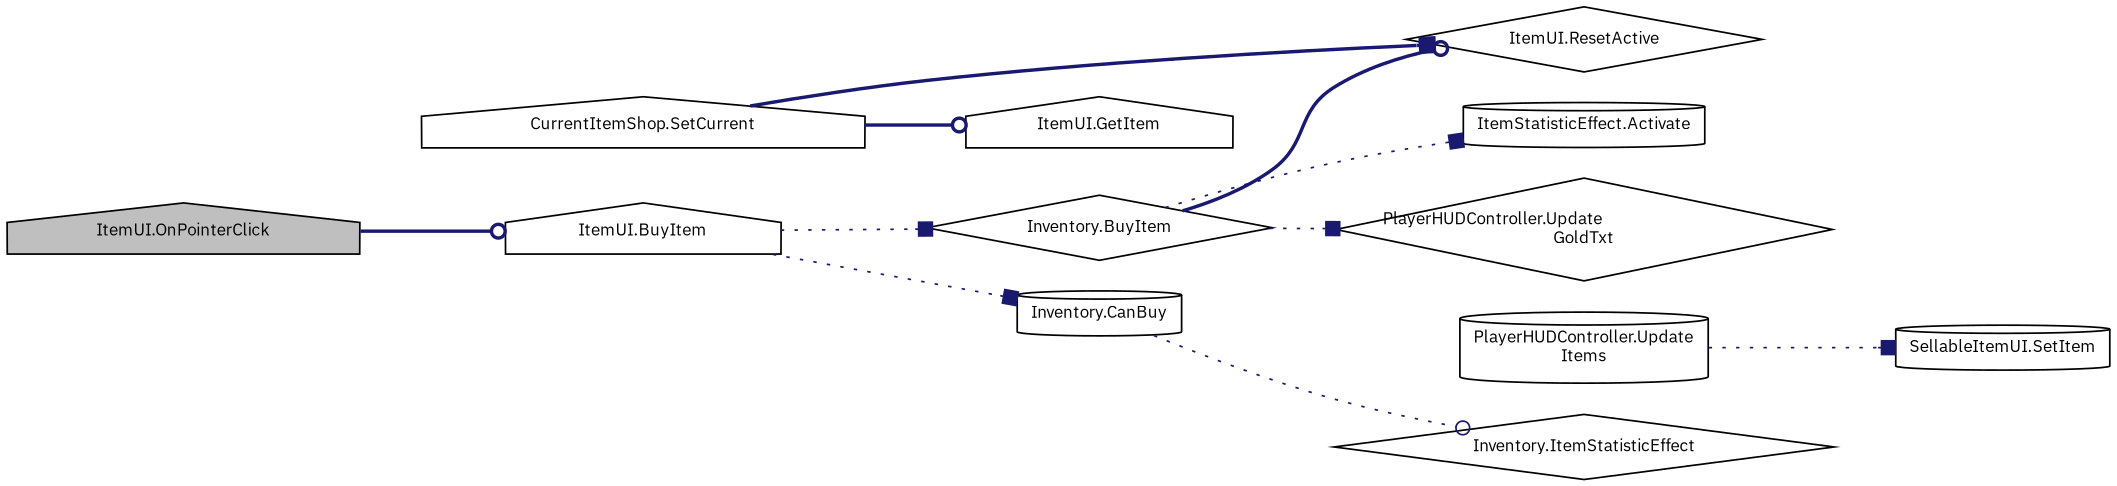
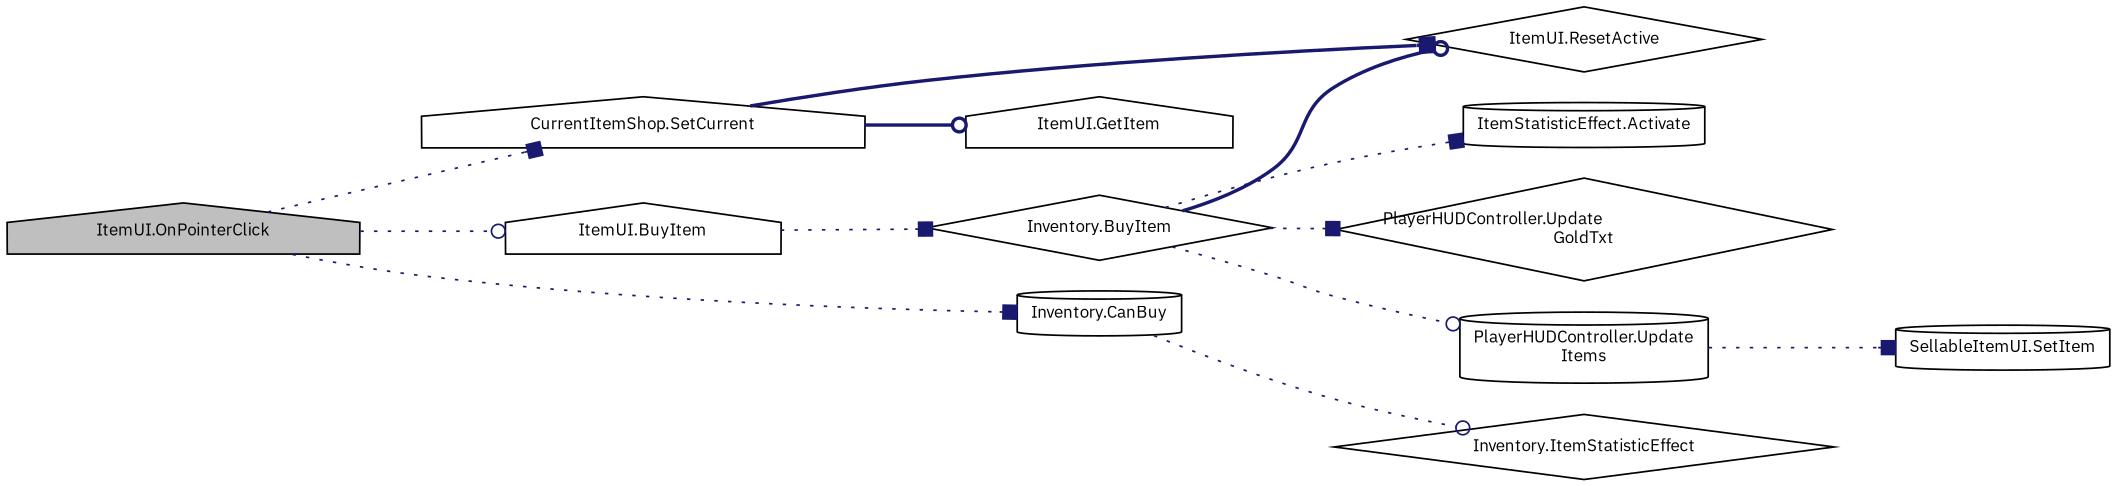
edge "ItemUI.OnPointerClick" -> "CurrentItemShop.SetCurrent": added
edge "ItemUI.OnPointerClick" -> "ItemUI.BuyItem": style bold -> dotted
edge "ItemUI.BuyItem" -> "Inventory.CanBuy": now "ItemUI.OnPointerClick" -> "Inventory.CanBuy"
edge "Inventory.BuyItem" -> "PlayerHUDController.Update Items": added
